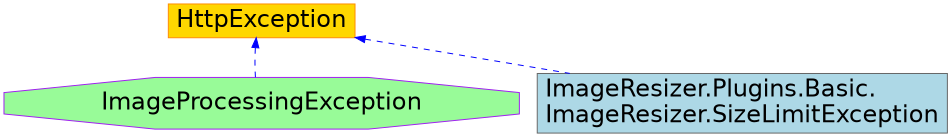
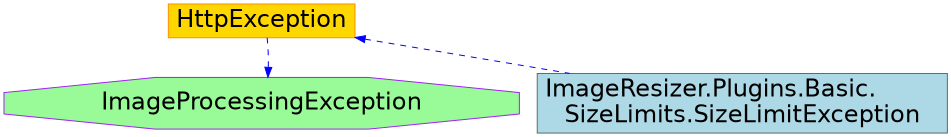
edge "ImageProcessingException" -> "HttpException": reversed
node "ImageResizer.Plugins.Basic. ImageResizer.SizeLimitException": label "ImageResizer.Plugins.Basic. ImageResizer.SizeLimitException" -> "ImageResizer.Plugins.Basic. SizeLimits.SizeLimitException"
